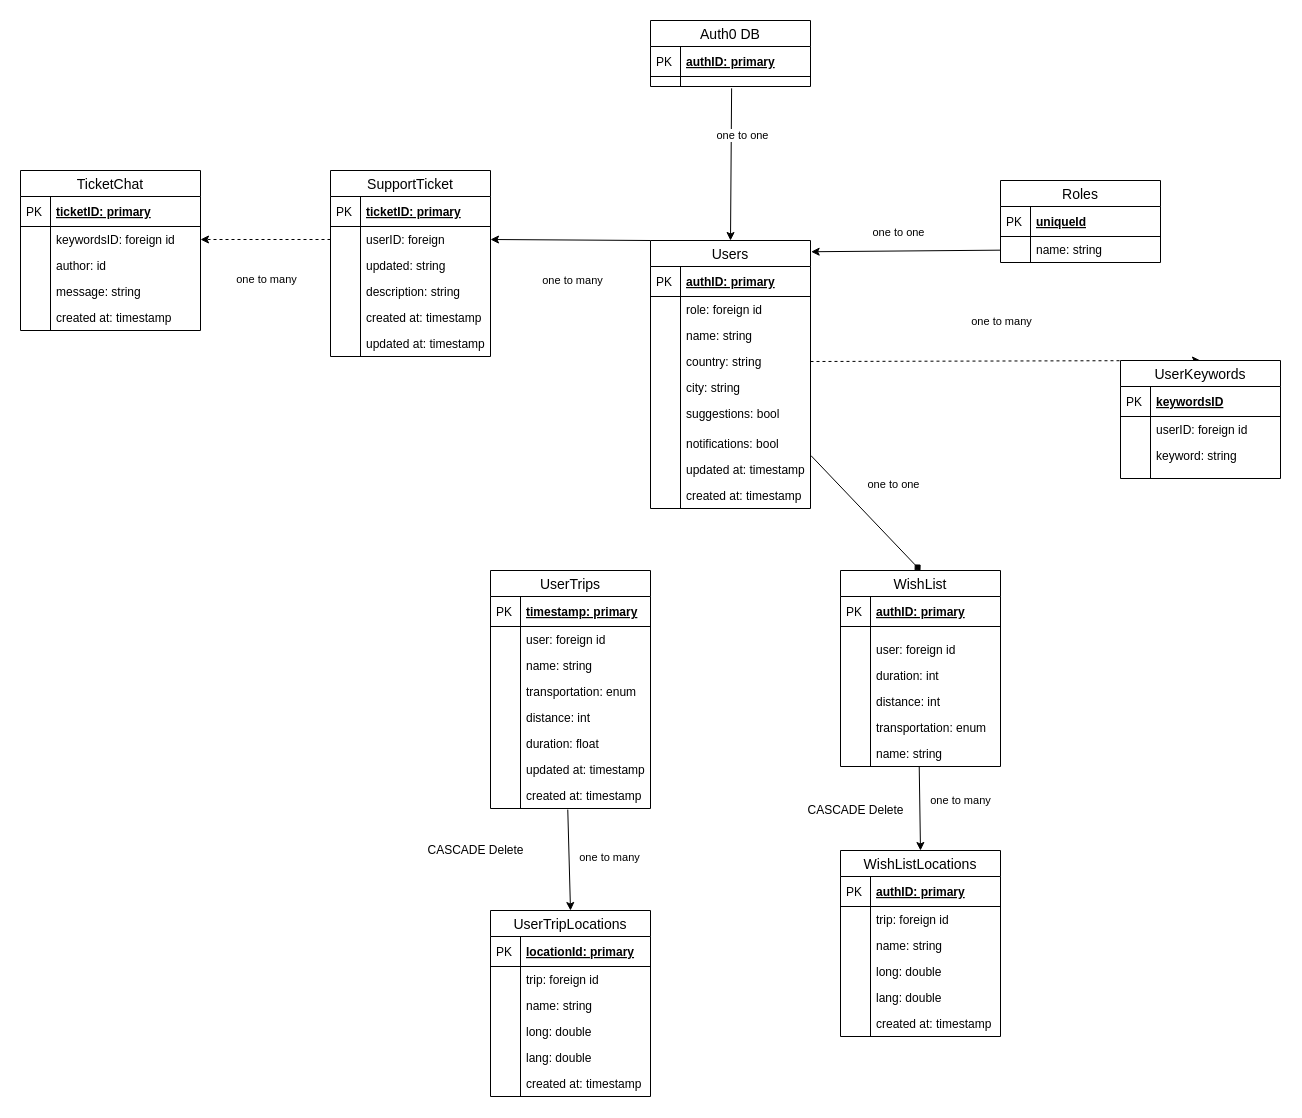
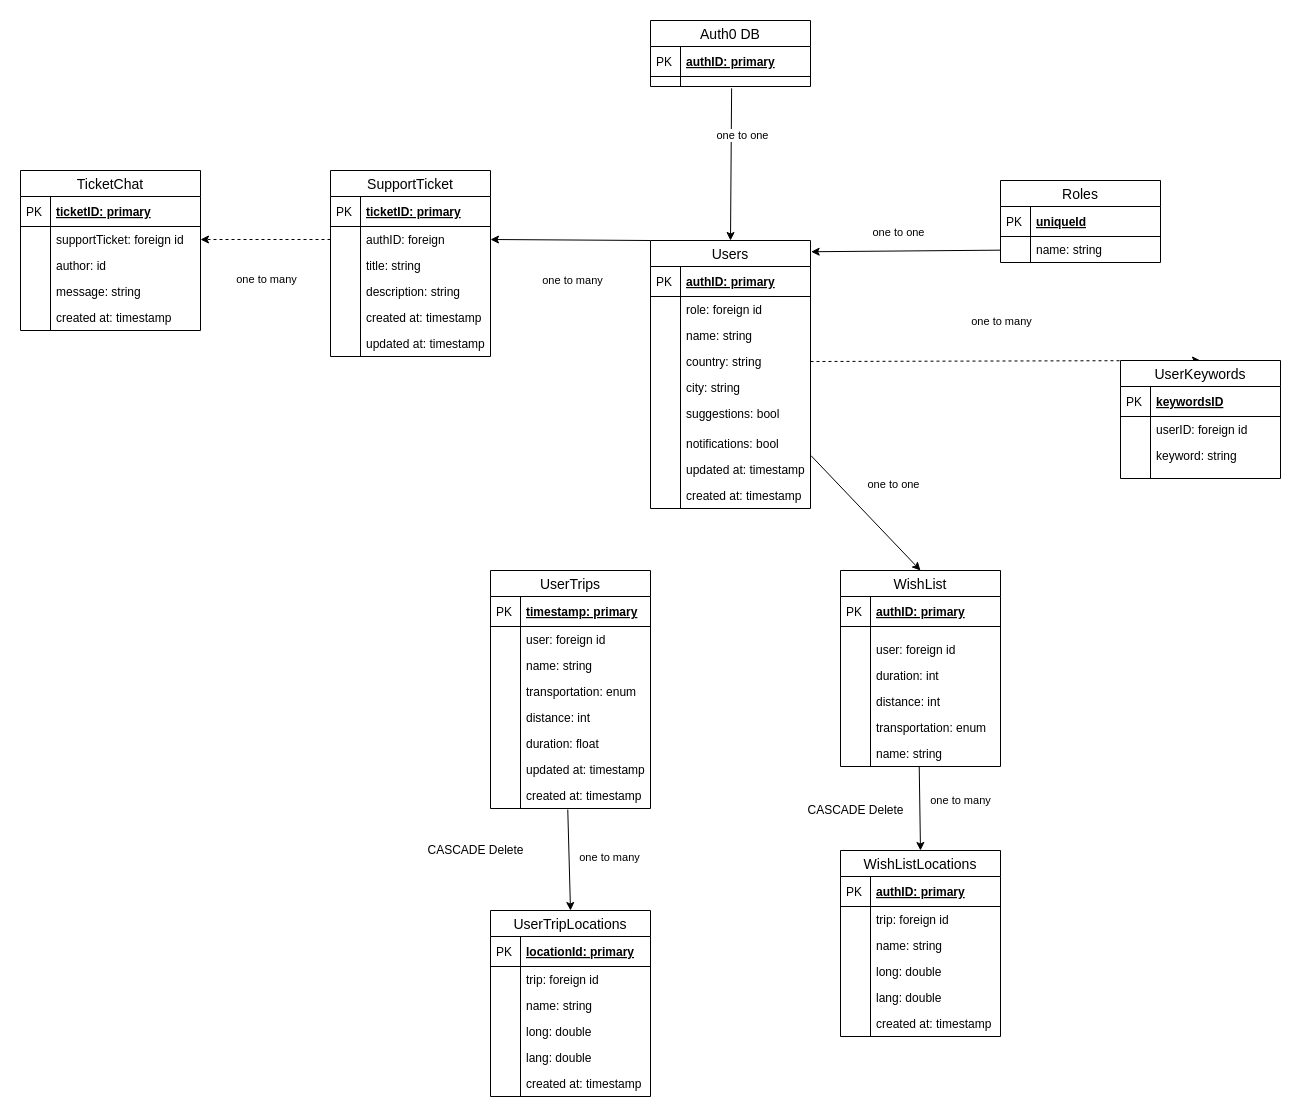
node "keywordsID: foreign id": label "keywordsID: foreign id" -> "supportTicket: foreign id"
node "userID: foreign": label "userID: foreign" -> "authID: foreign"
node "updated: string": label "updated: string" -> "title: string"
edge "notifications: bool" -> "WishList": arrowhead diamond -> classic
